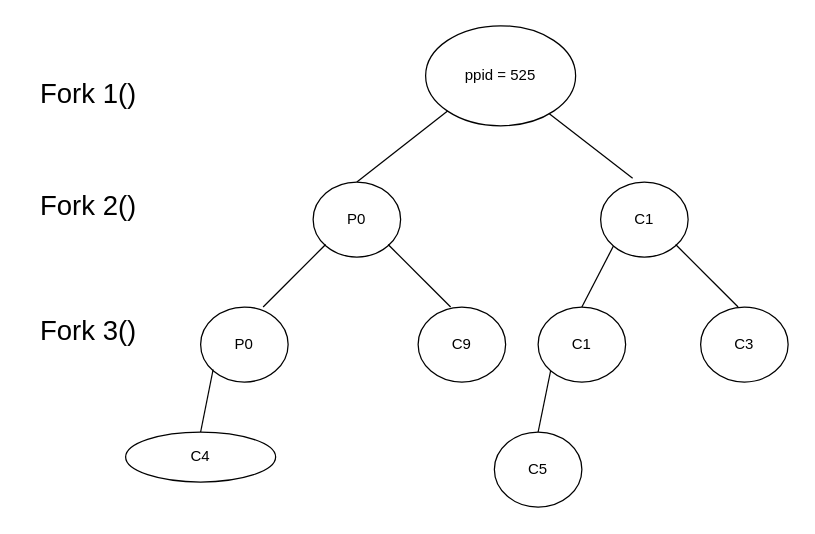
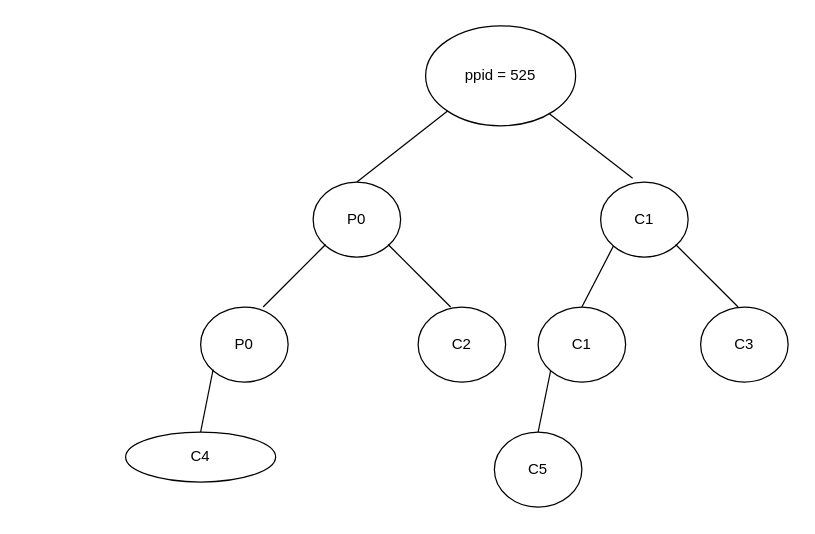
node "Fork 1()": removed
node "Fork 2()": removed
node "Fork 3()": removed
node "C9": label "C9" -> "C2"
